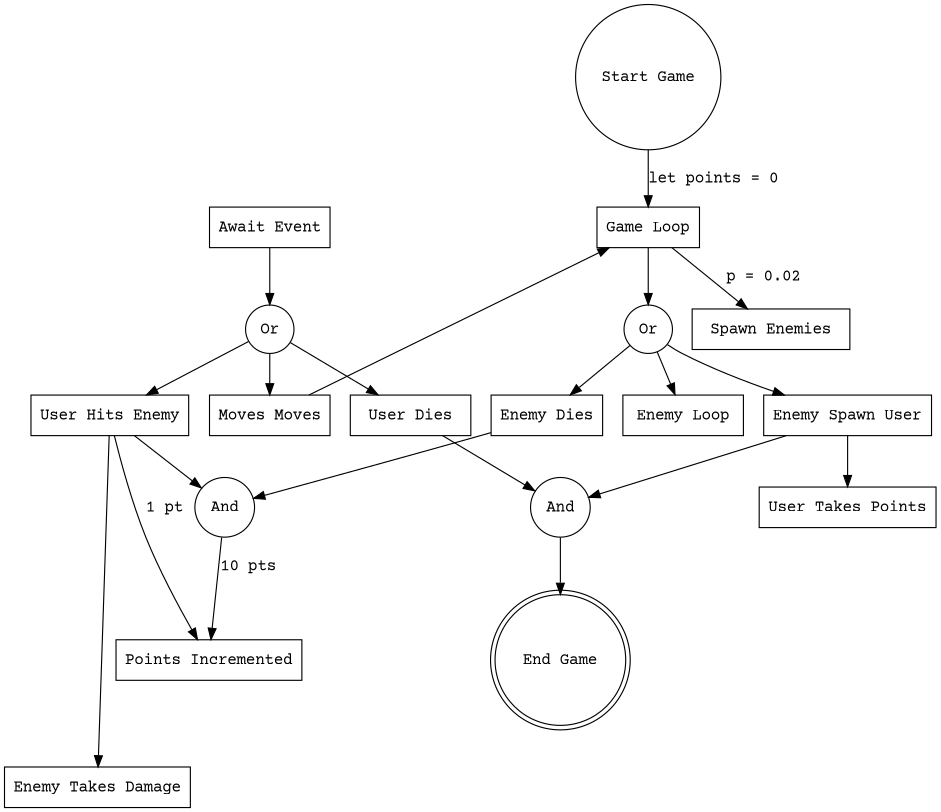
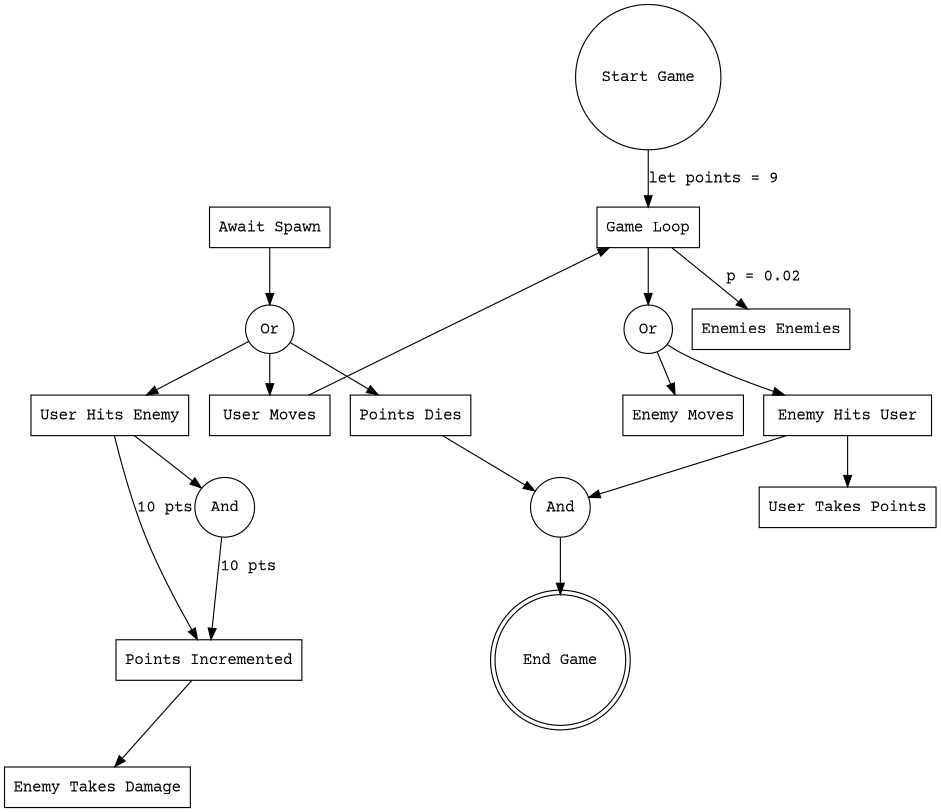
edge "Start Game" -> "Game Loop": label "let points = 0" -> "let points = 9"
node "Await Event": label "Await Event" -> "Await Spawn"
node "Spawn Enemies": label "Spawn Enemies" -> "Enemies Enemies"
node "Moves Moves": label "Moves Moves" -> "User Moves"
node "User Dies": label "User Dies" -> "Points Dies"
node "Enemy Dies": removed
node "Enemy Loop": label "Enemy Loop" -> "Enemy Moves"
node "Enemy Spawn User": label "Enemy Spawn User" -> "Enemy Hits User"
edge "User Hits Enemy" -> "Points Incremented": label "1 pt" -> "10 pts"
edge "User Hits Enemy" -> "Enemy Takes Damage": now "Points Incremented" -> "Enemy Takes Damage"
